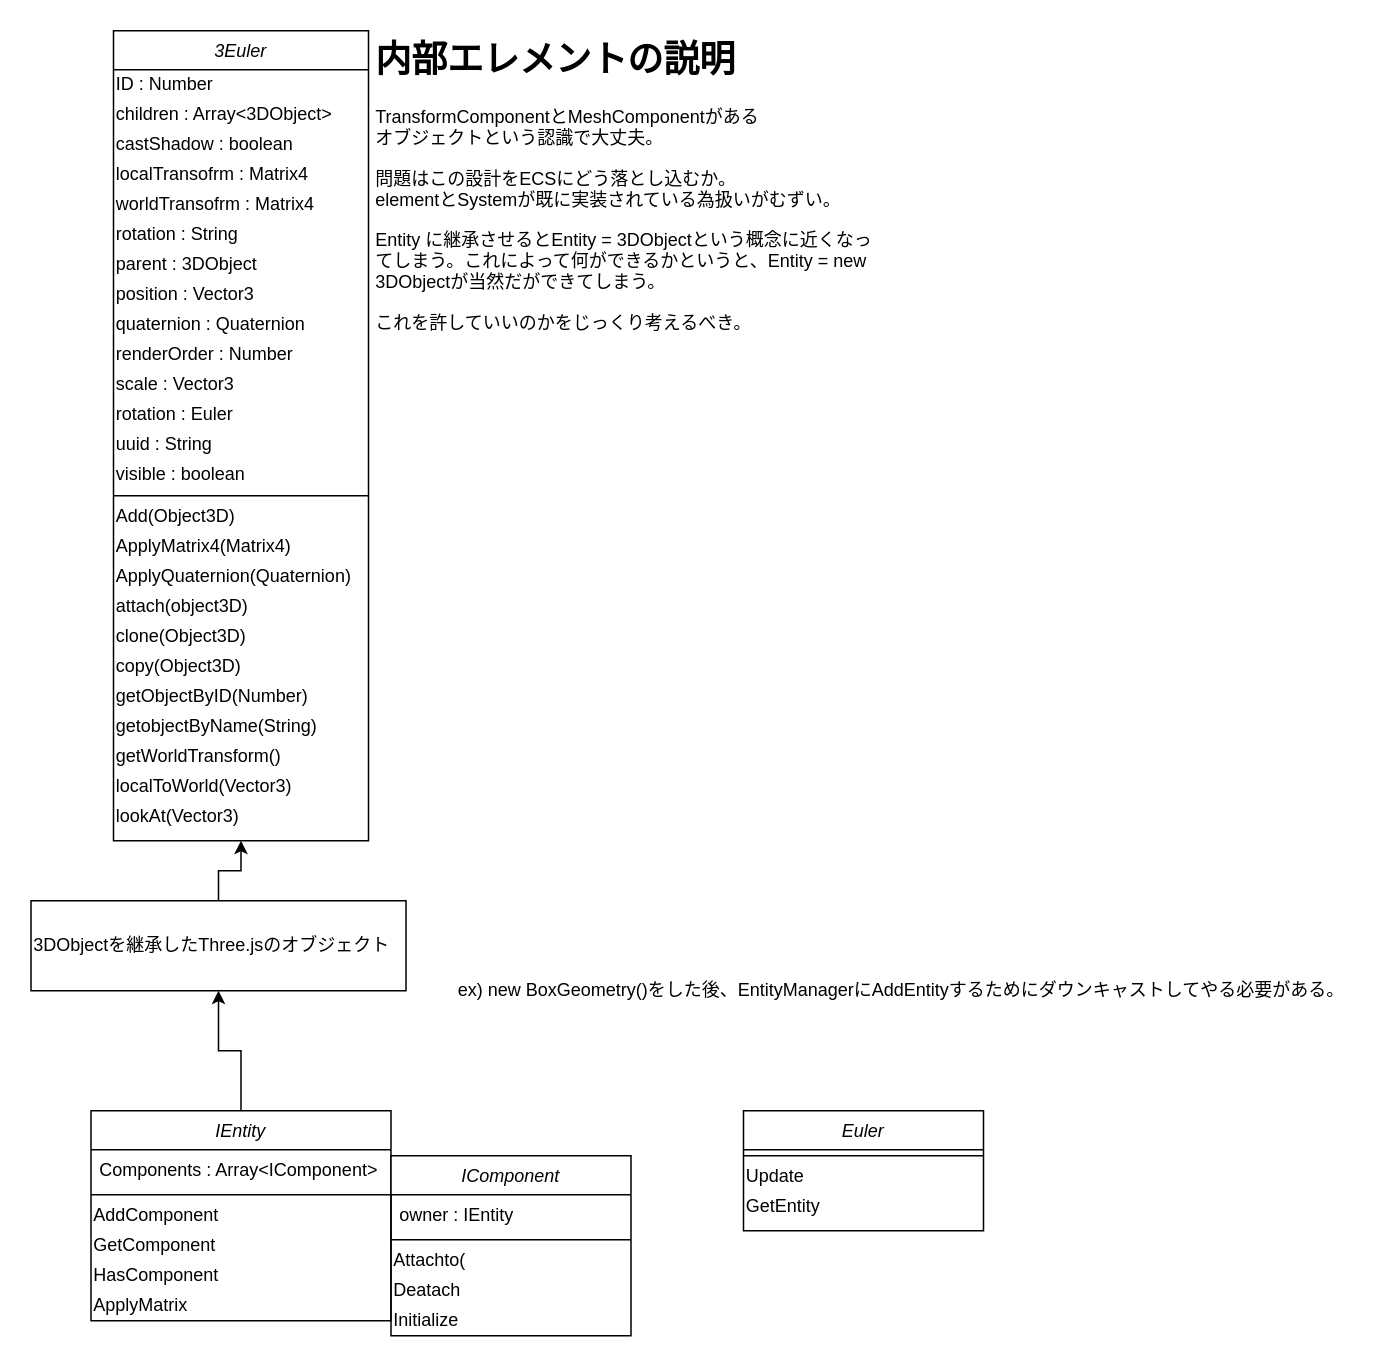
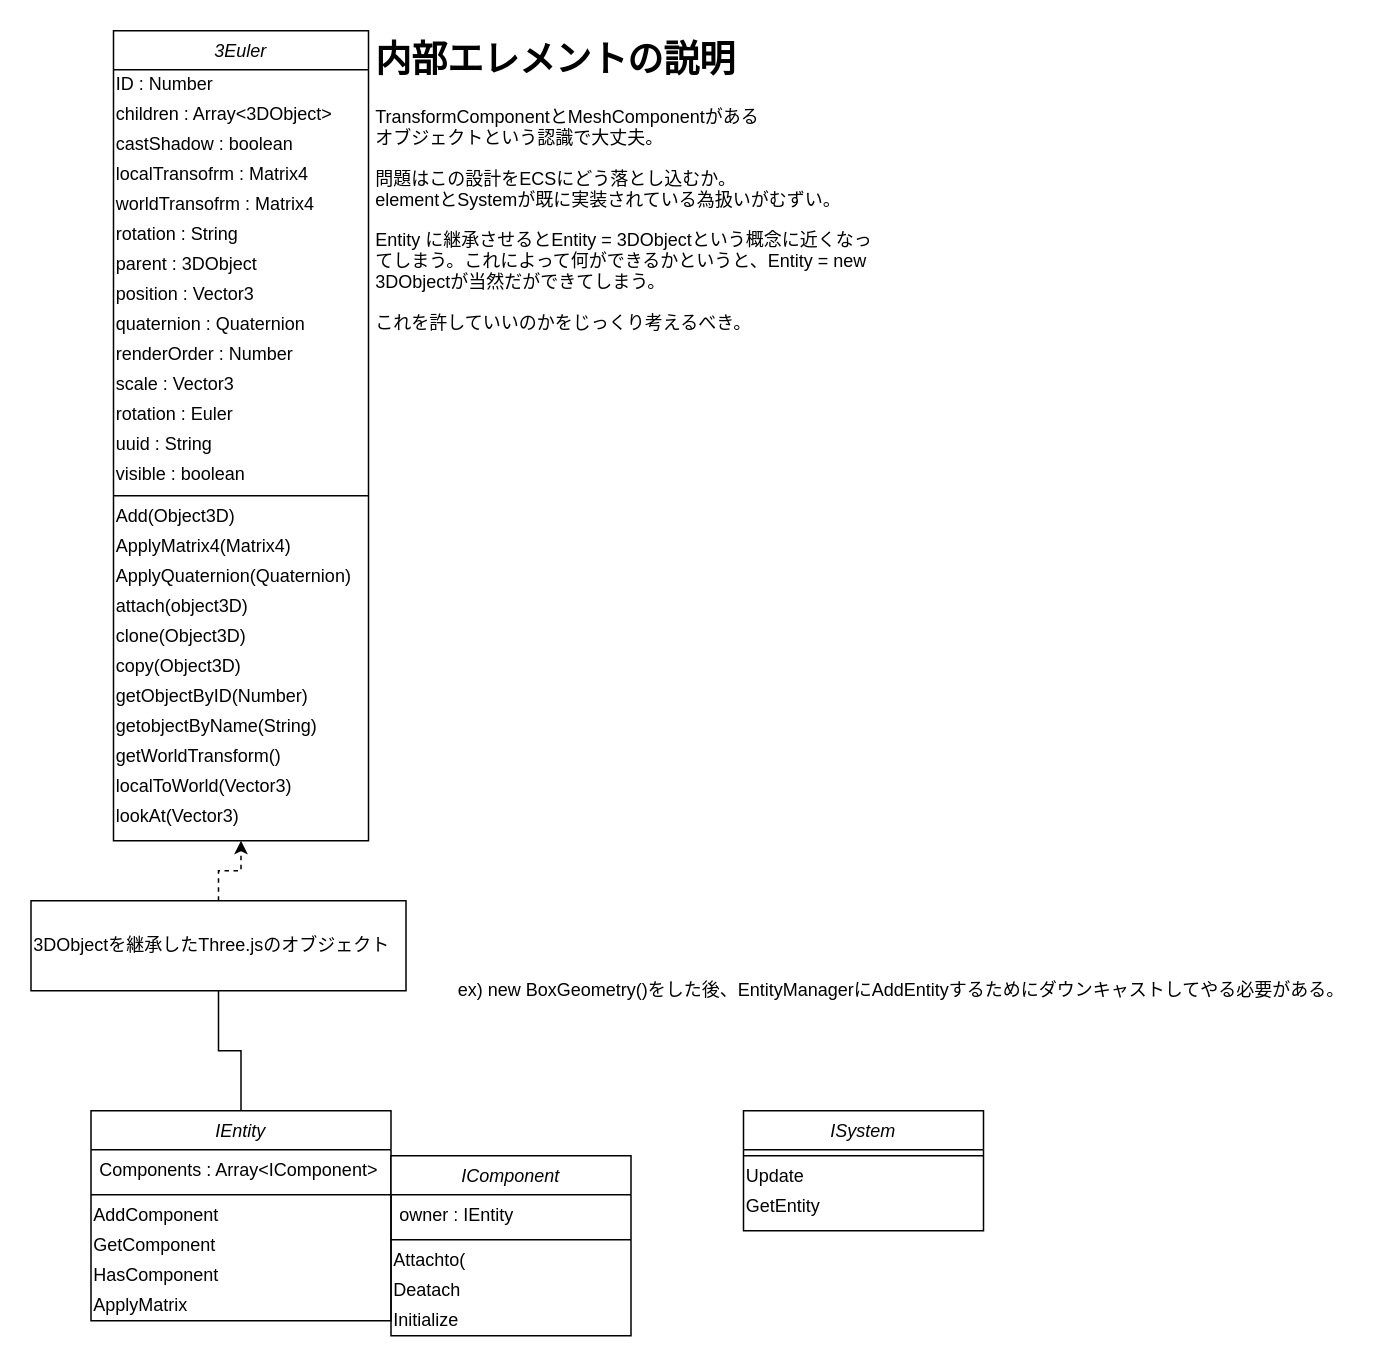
edge "3DObjectを継承したThree.jsのオブジェクト" -> "3Euler": style solid -> dashed
edge "IEntity" -> "3DObjectを継承したThree.jsのオブジェクト": arrowhead classic -> none
node "Euler": label "Euler" -> "ISystem"
